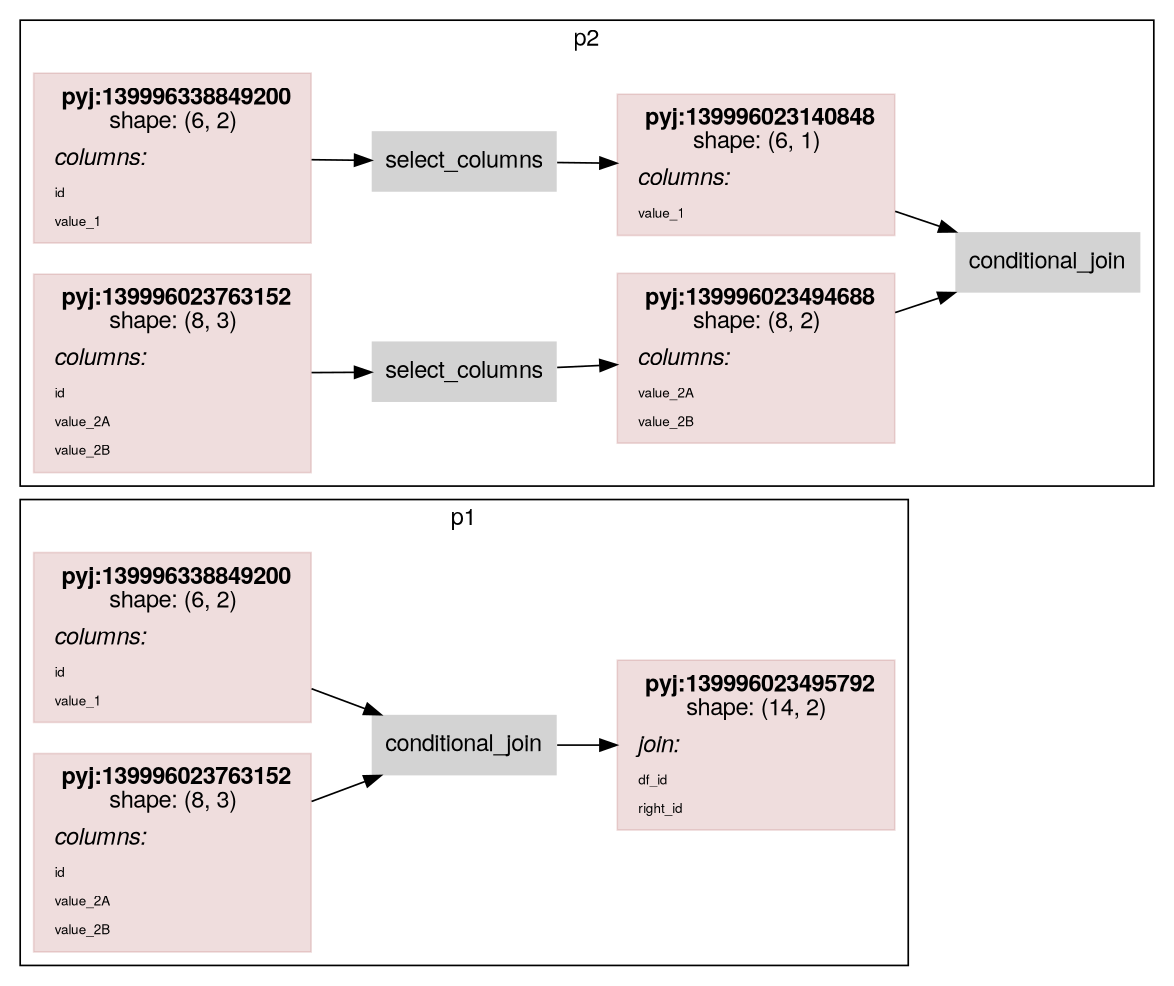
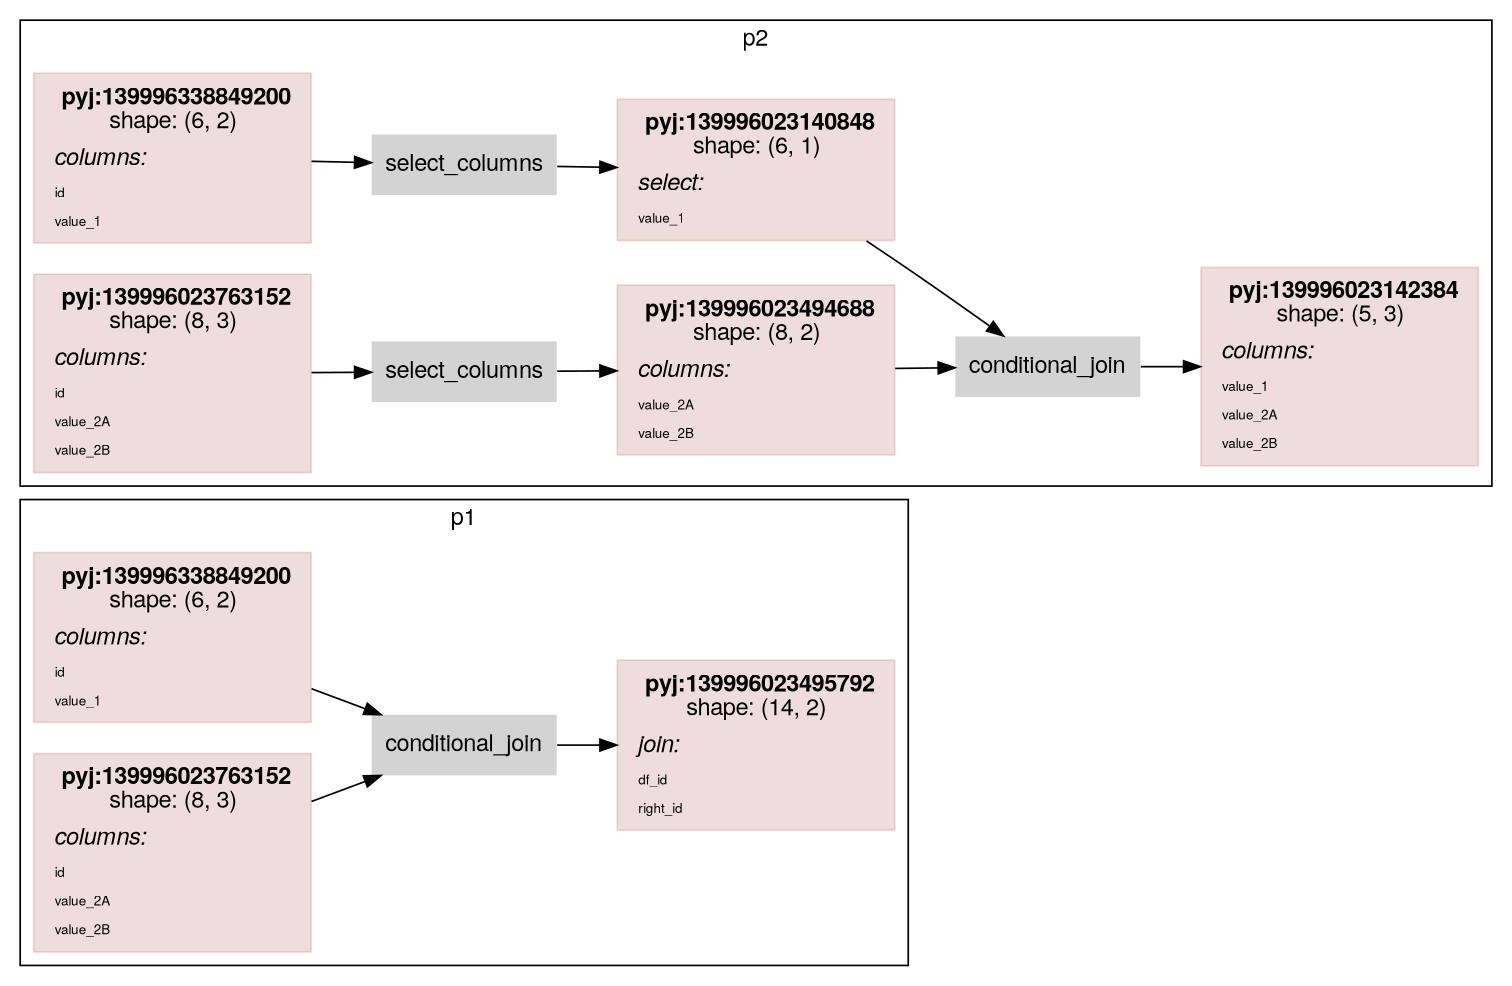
node "pyj:139996023140848": text "columns:" -> "select:"
node "pyj:139996023142384": added
